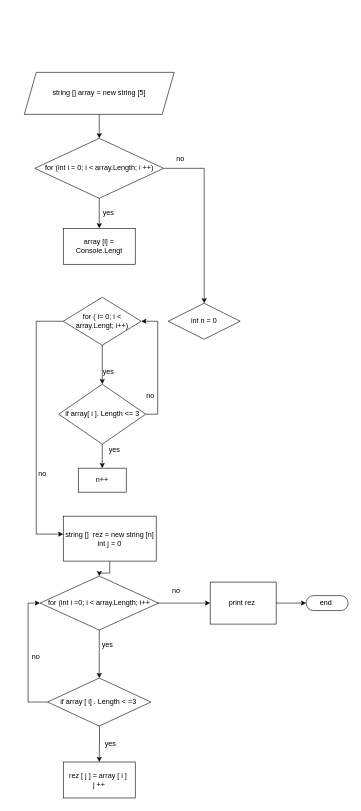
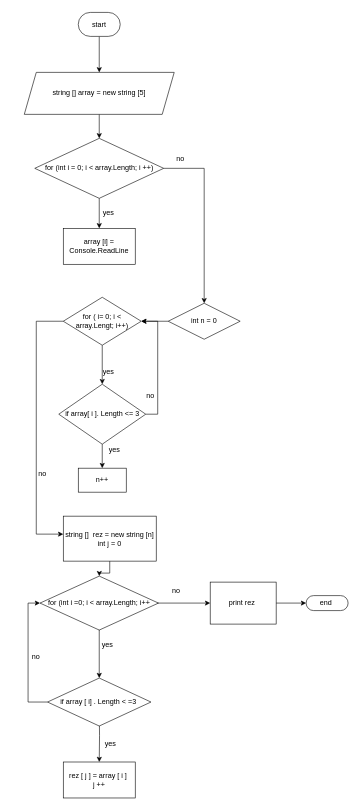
node "start": added
edge "start" -> "string [] array = new string [5]": added
node "array [i] = Console.Lengt": label "array [i] = Console.Lengt" -> "array [i] = Console.ReadLine"
edge "int n = 0" -> "for ( i= 0; i < array.Lengt; i++)": added
